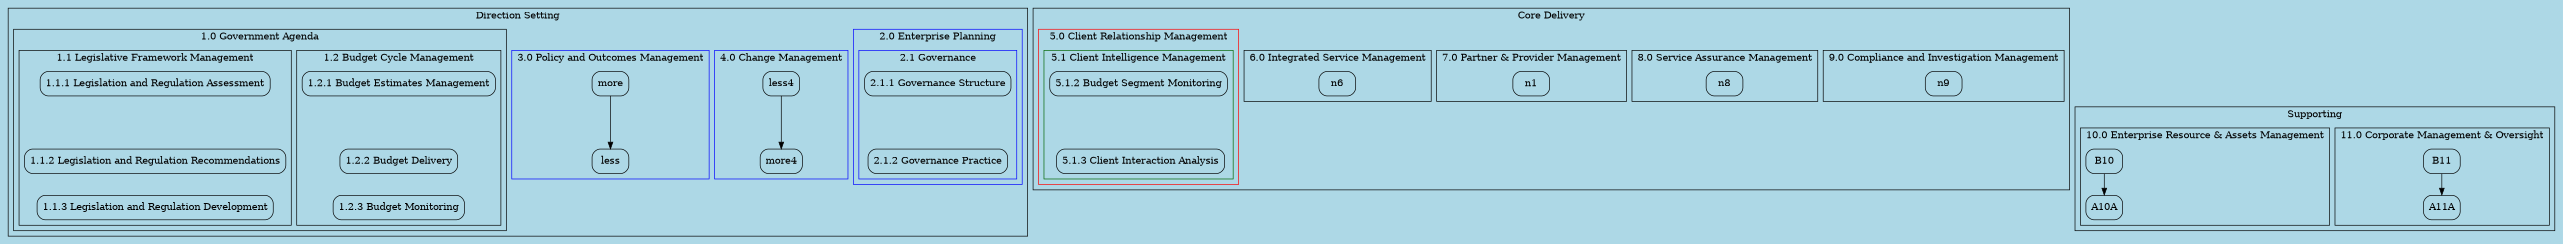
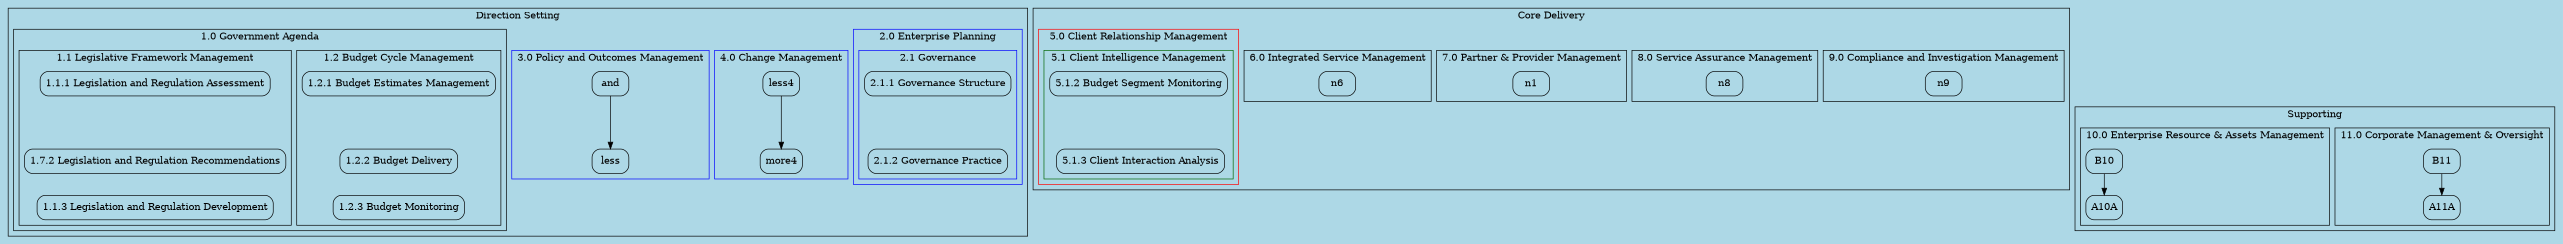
node "more": label "more" -> "and"
node "1.1.2 Legislation and Regulation Recommendations": label "1.1.2 Legislation and Regulation Recommendations" -> "1.7.2 Legislation and Regulation Recommendations"
